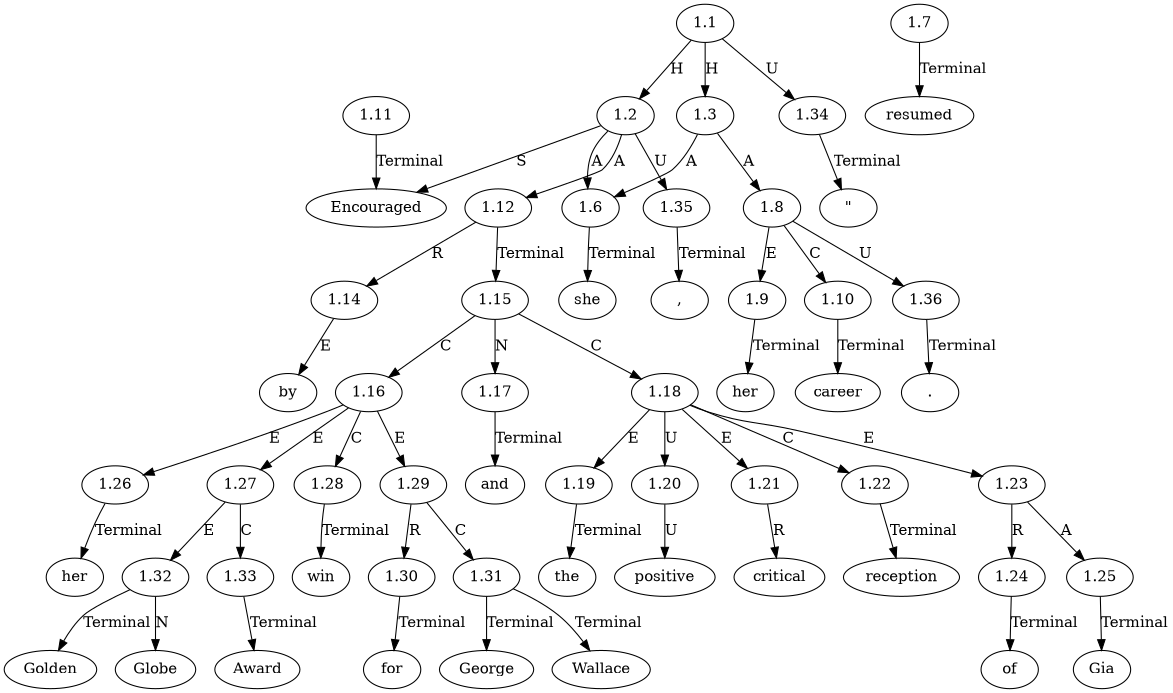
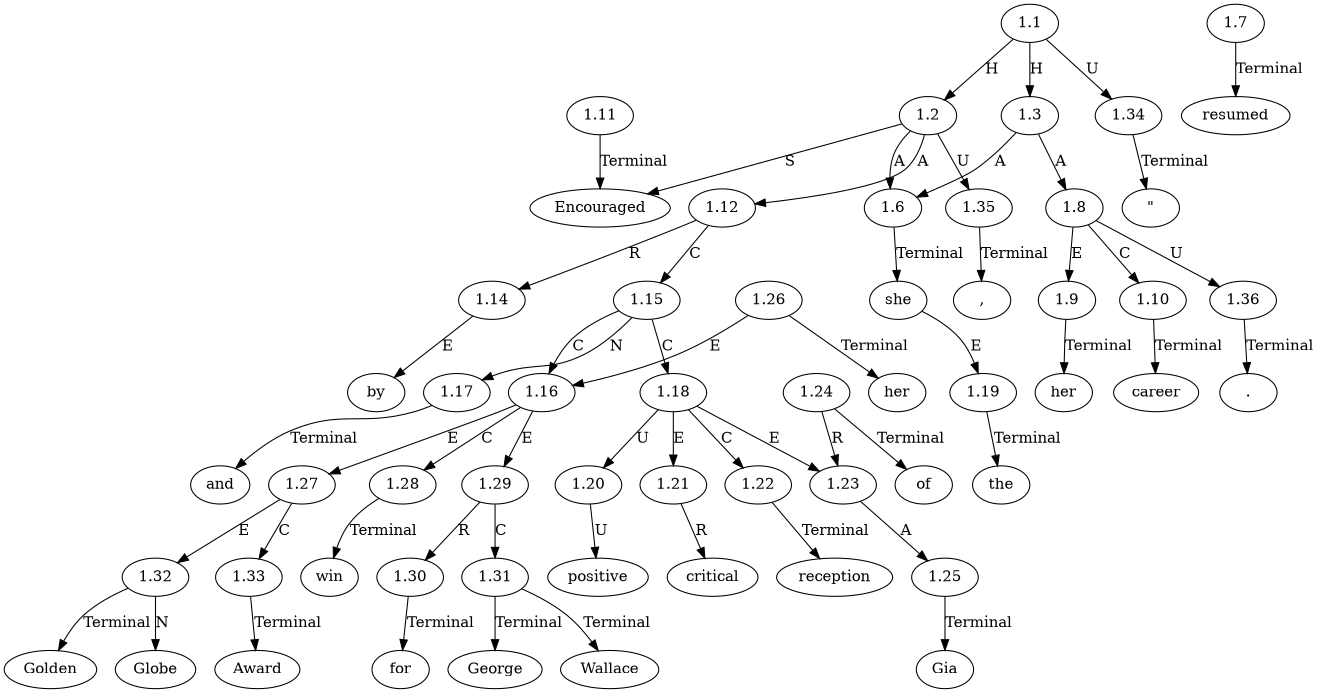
edge "1.12" -> "1.15": label "Terminal" -> "C"
edge "1.18" -> "1.19": now "she" -> "1.19"
edge "1.16" -> "1.26": reversed
edge "1.23" -> "1.24": reversed
